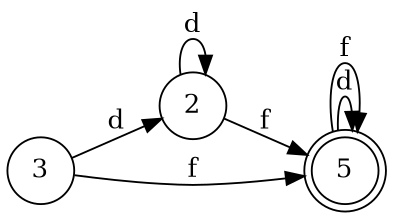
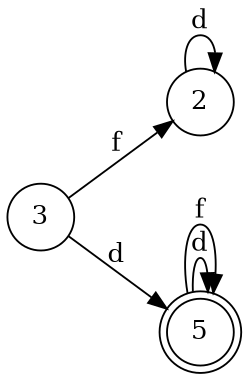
edge "3" -> "2": label "d" -> "f"
edge "2" -> "5": removed, label "f"
edge "3" -> "5": label "f" -> "d"
